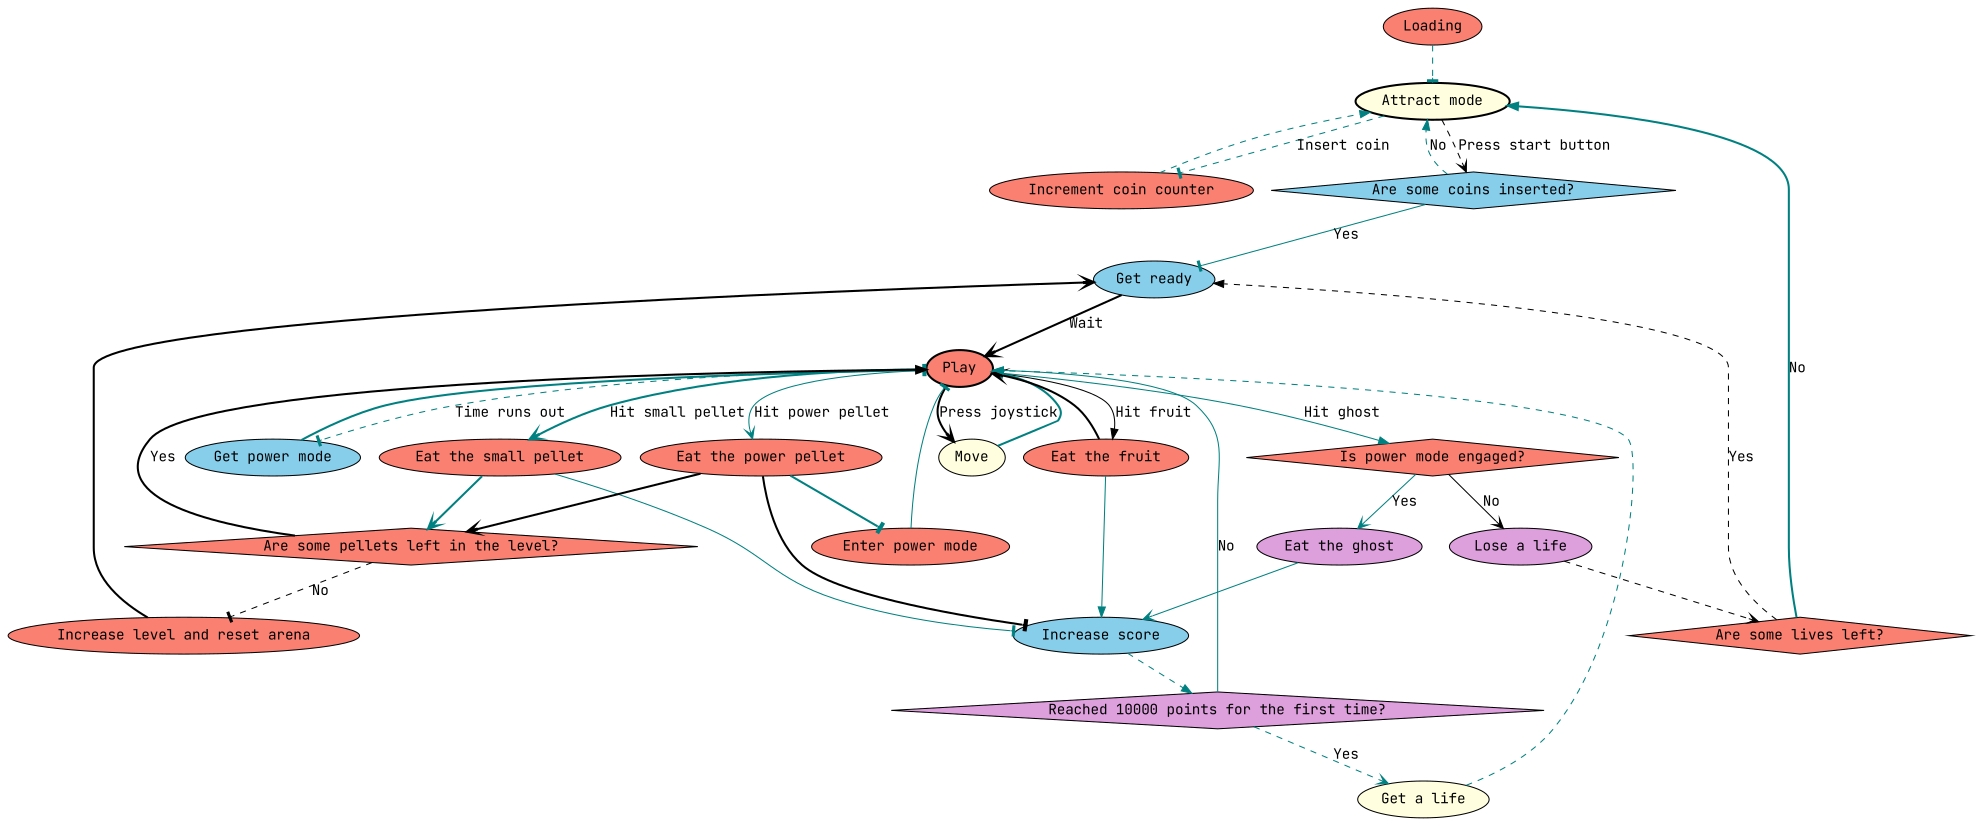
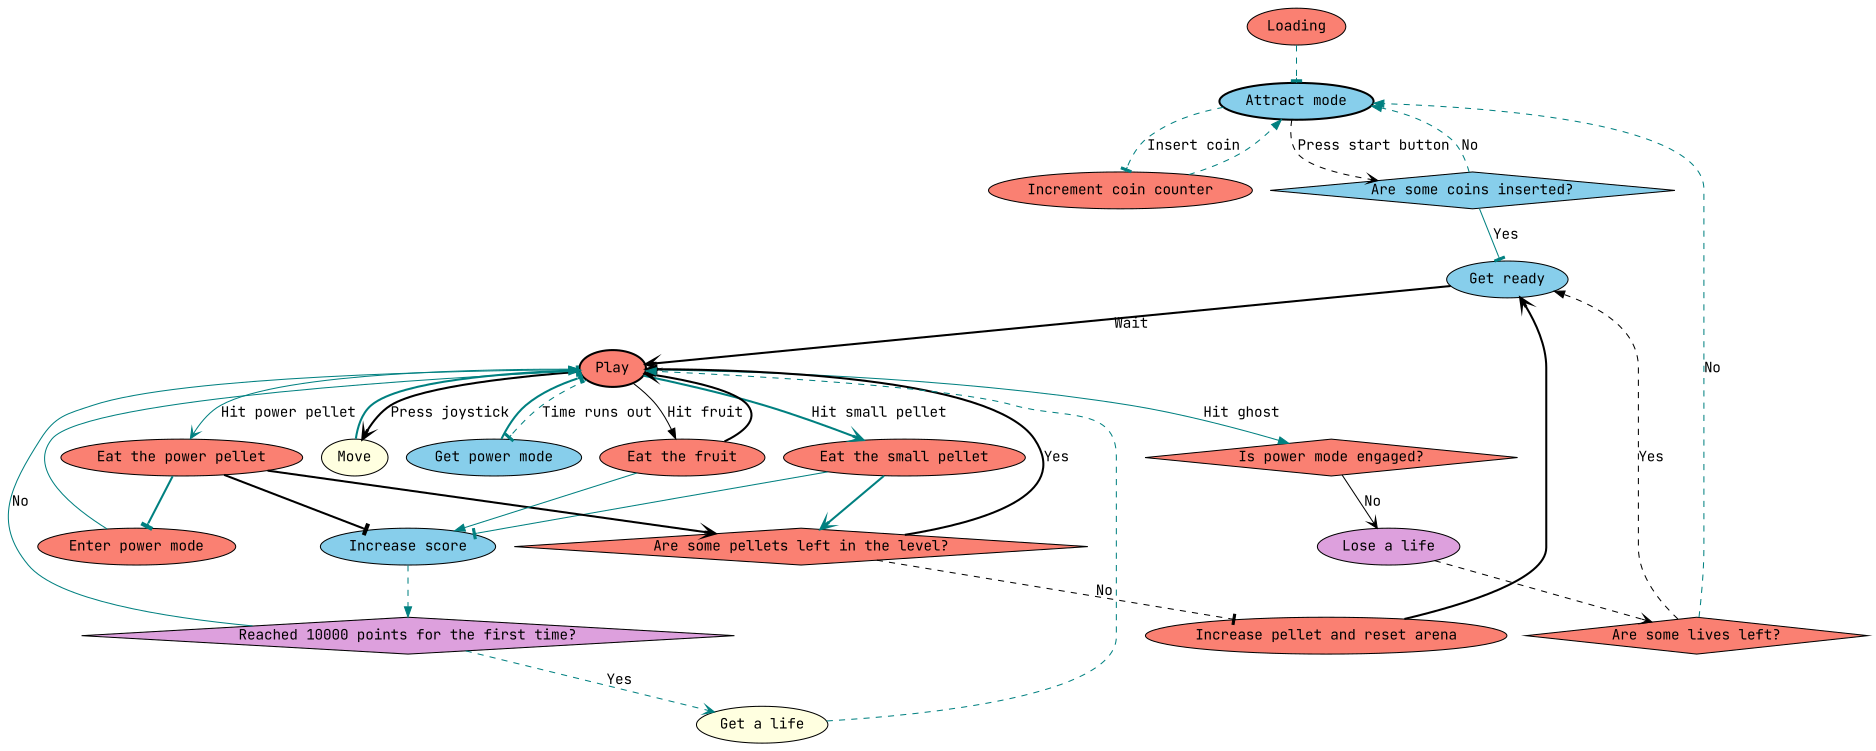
node "Attract mode": fillcolor lightyellow -> skyblue
edge "Are some lives left?" -> "Attract mode": style bold -> dashed
node "Eat the ghost": removed
node "Increase level and reset arena": label "Increase level and reset arena" -> "Increase pellet and reset arena"
